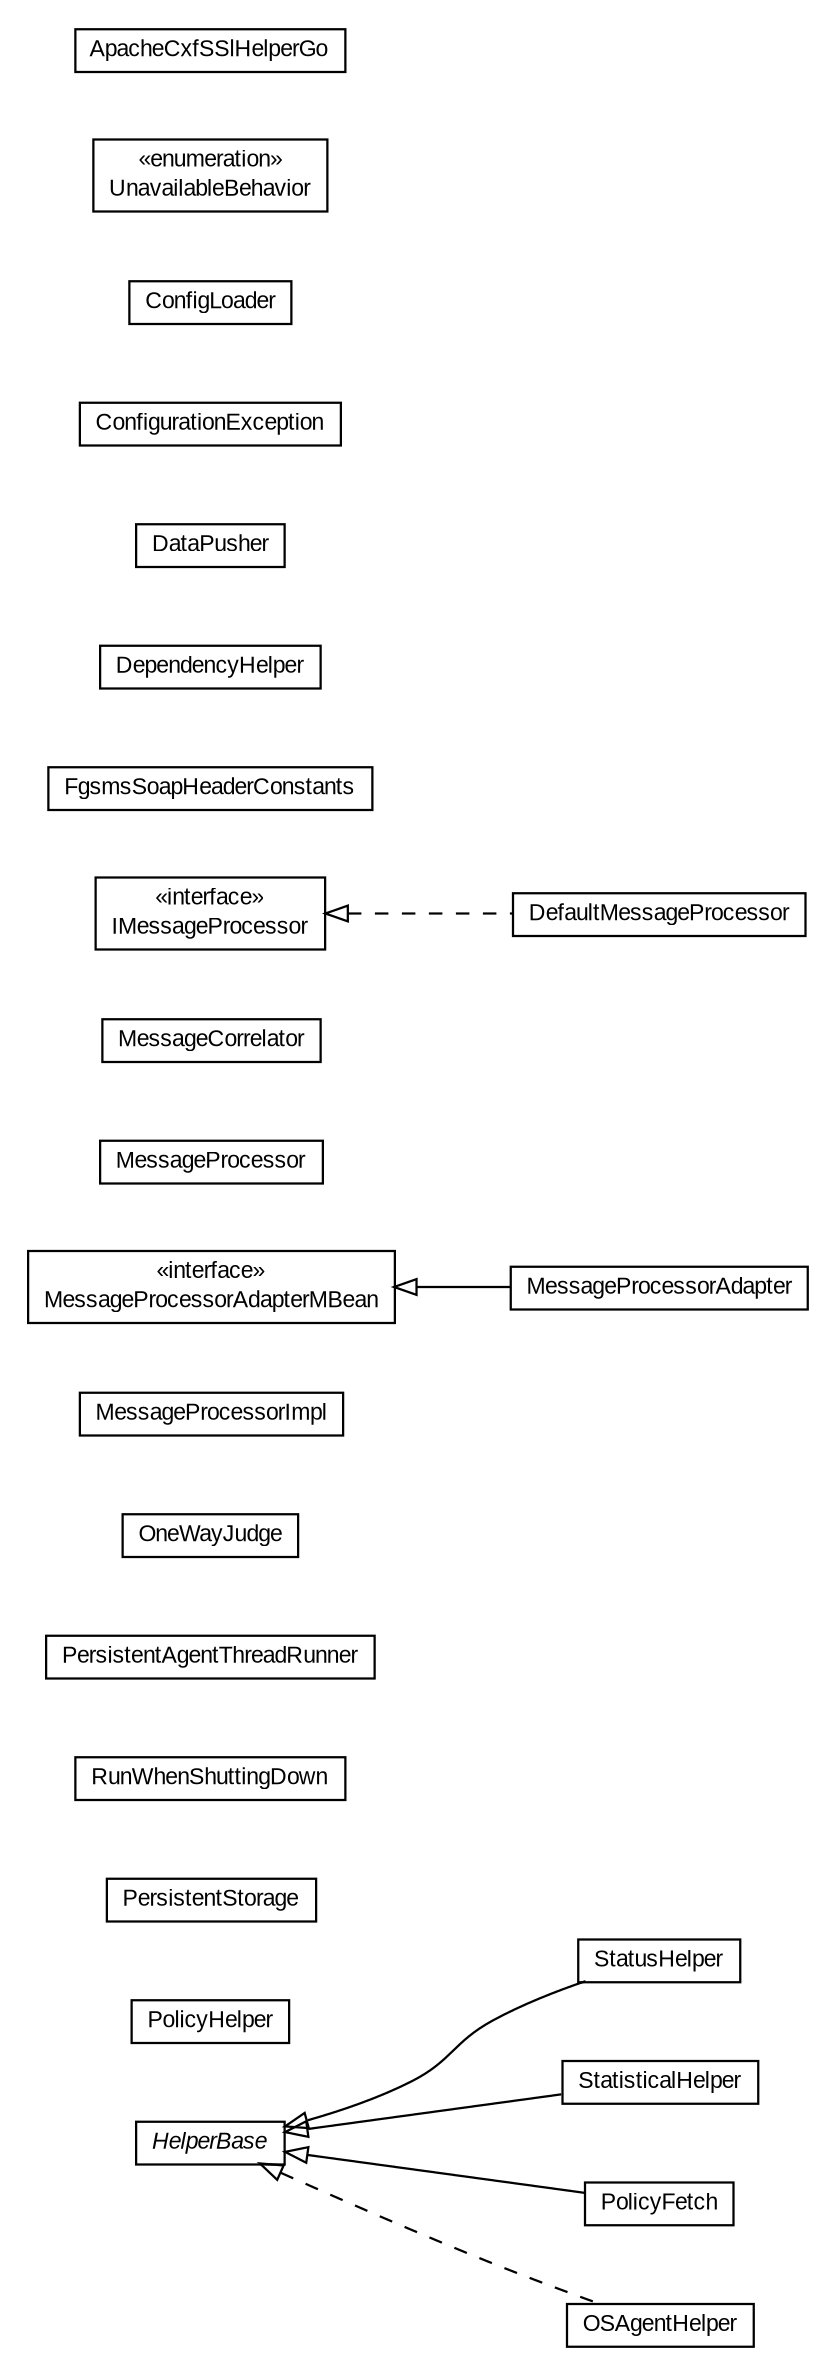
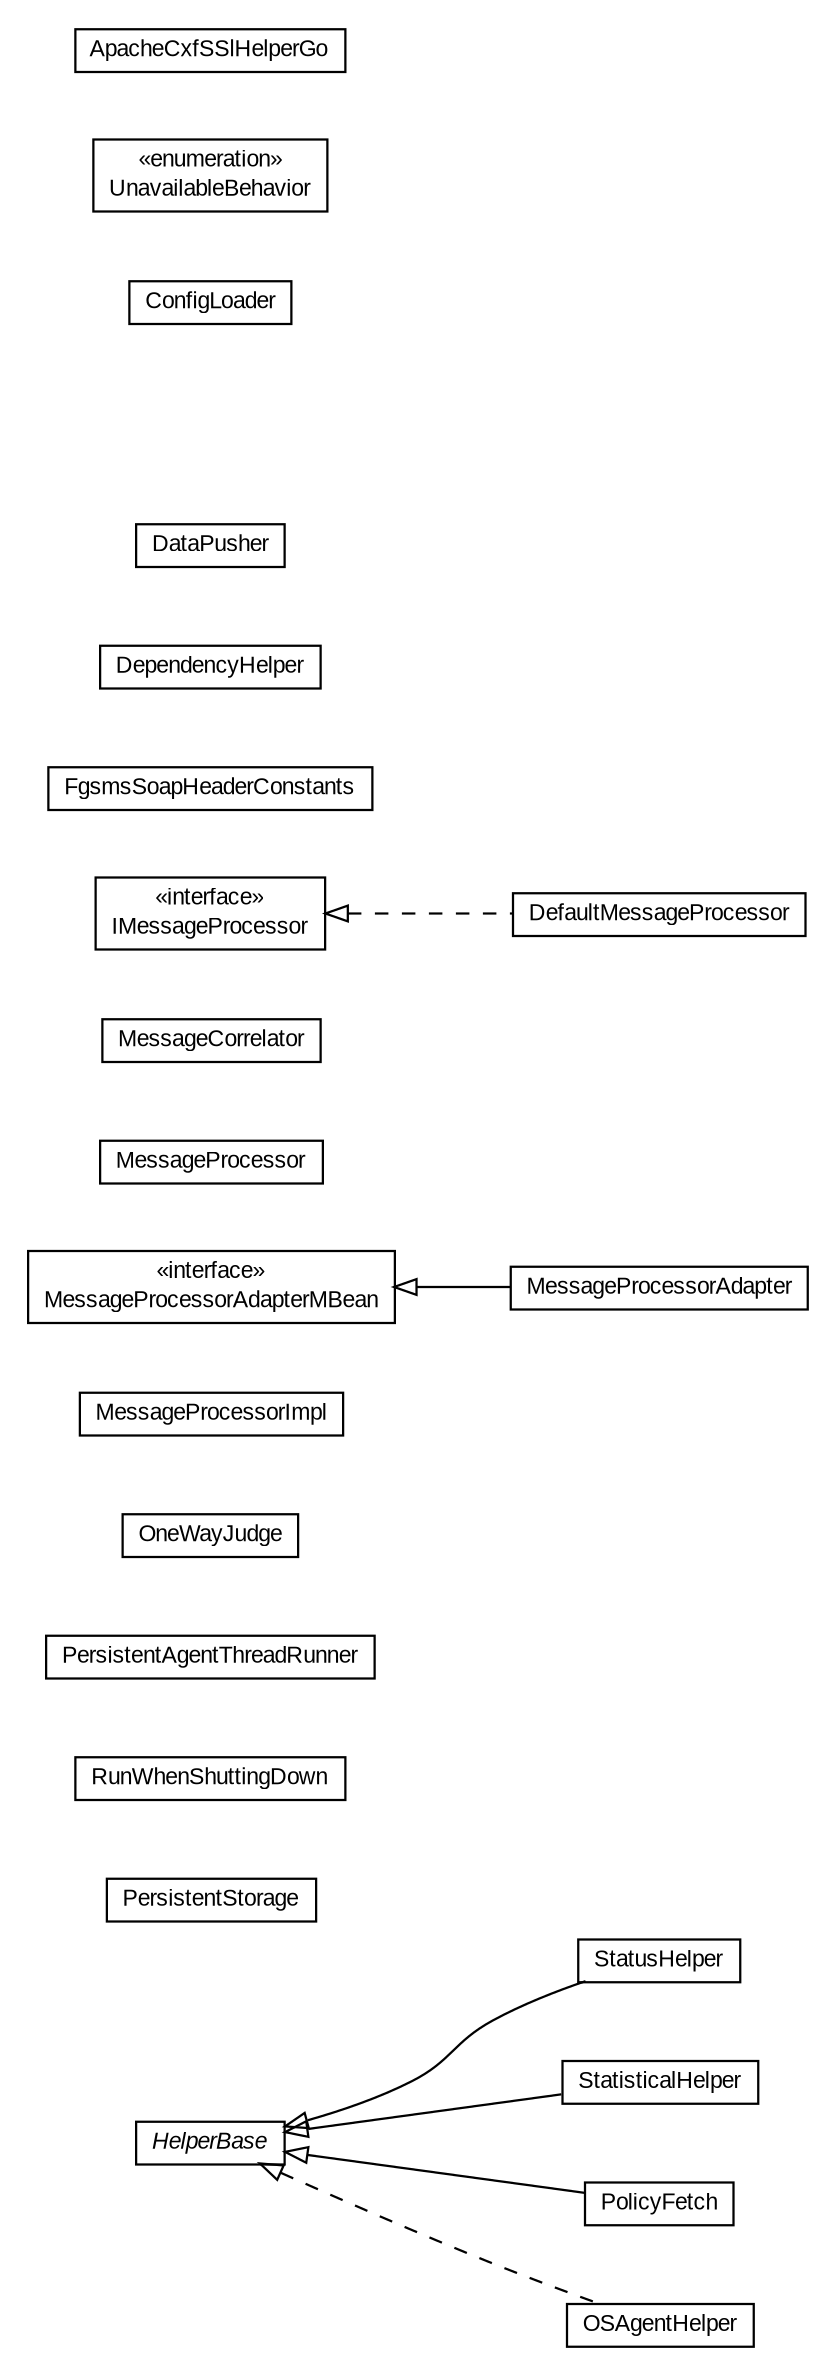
node "ConfigurationException": removed
node "PolicyHelper": removed
